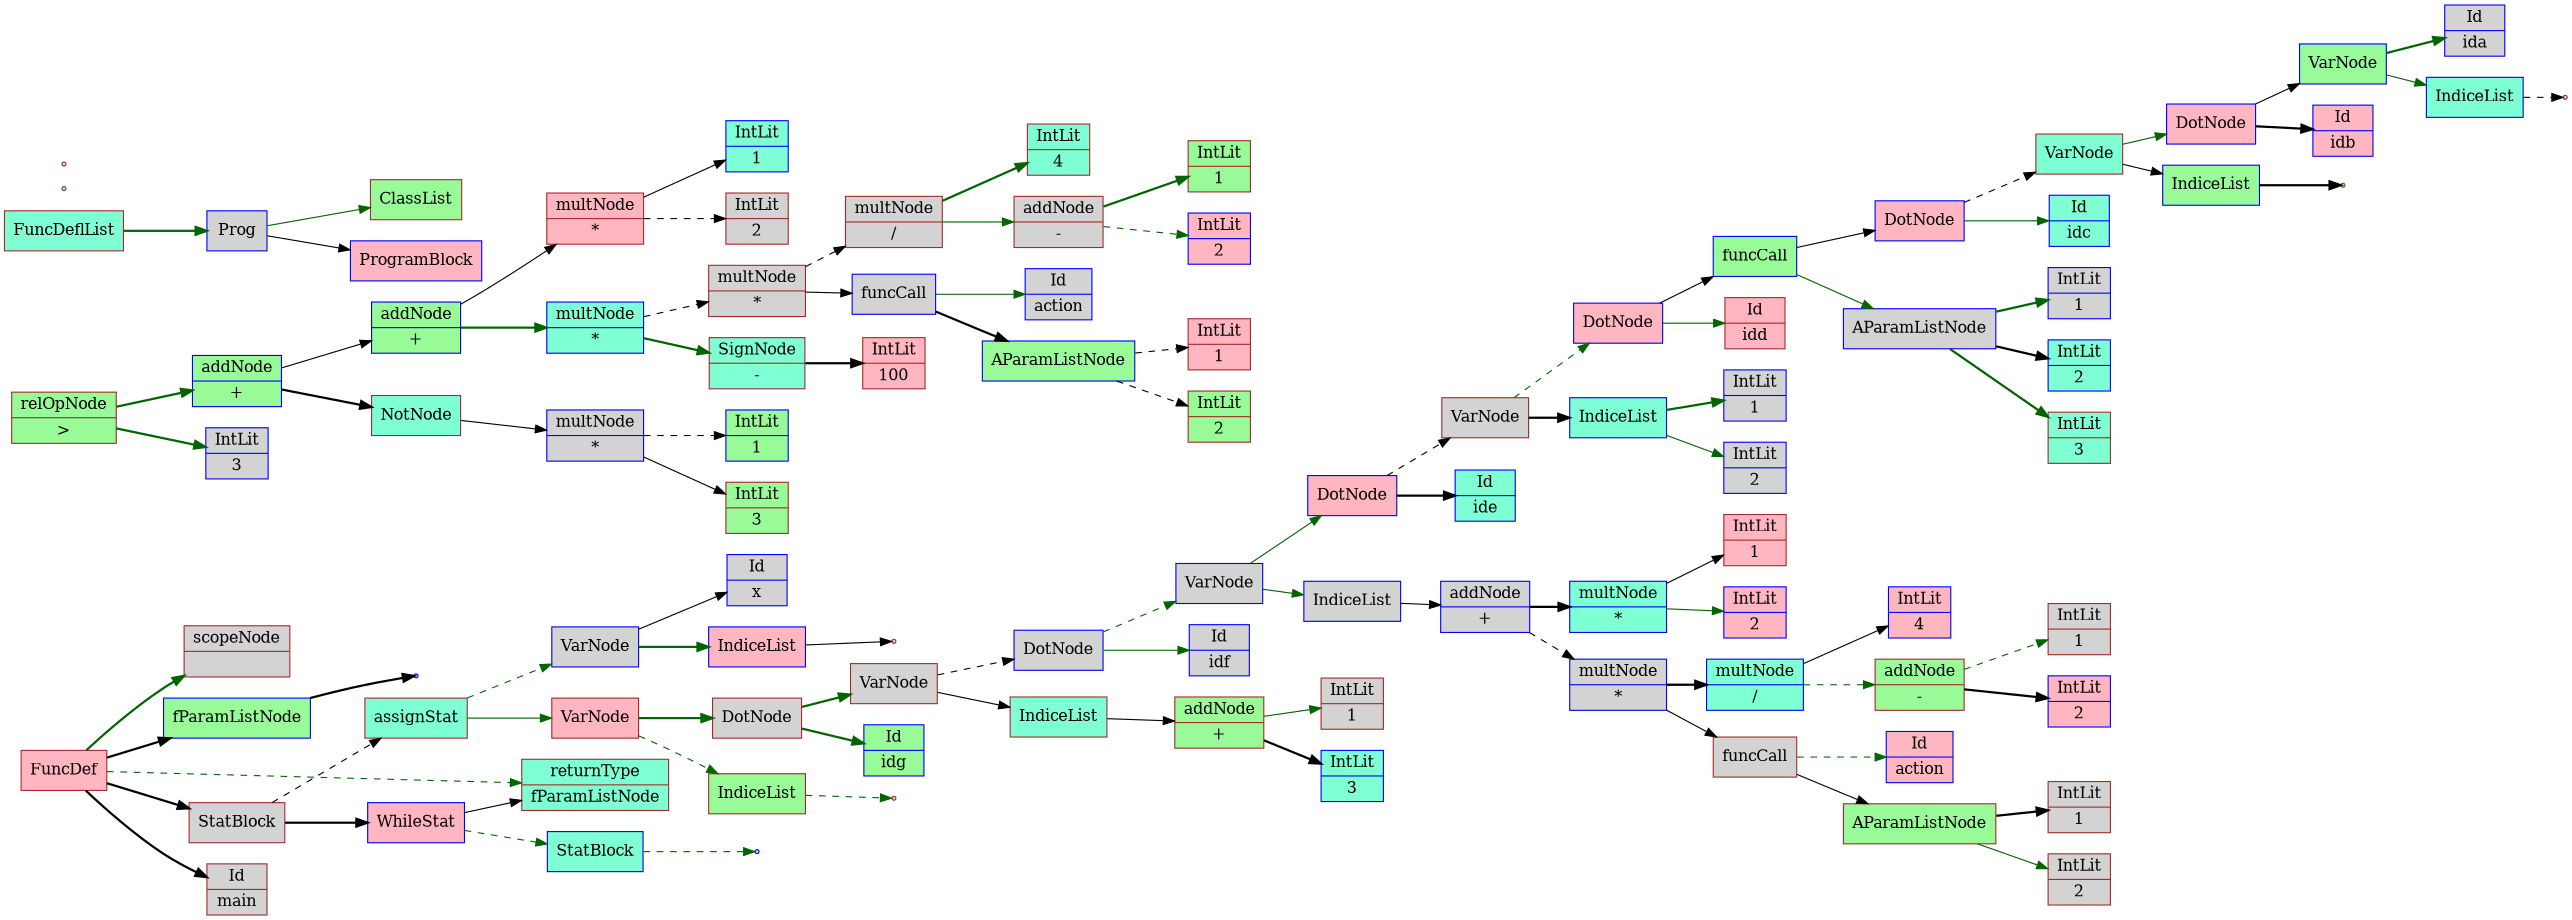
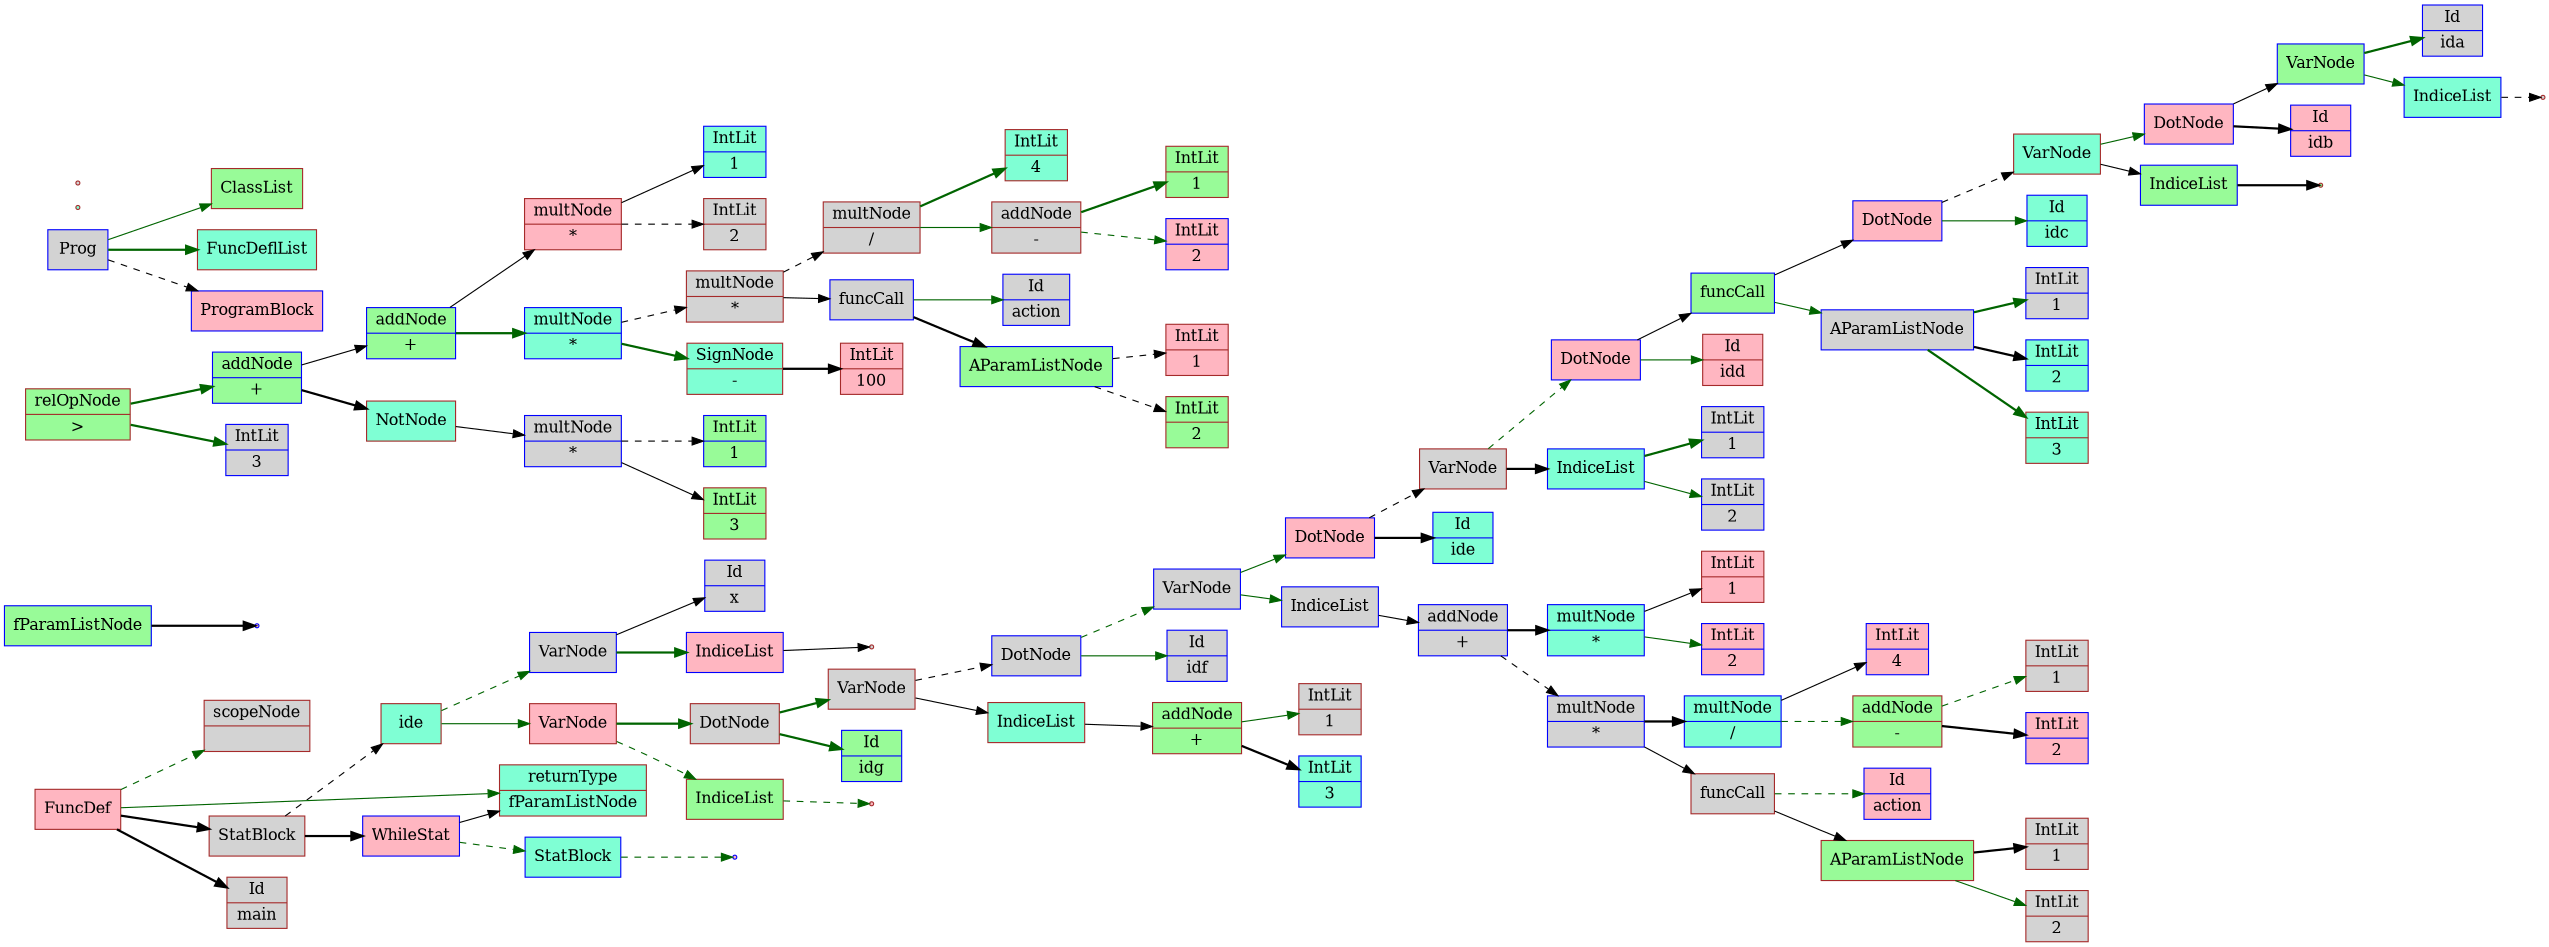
edge "FuncDeflList" -> "Prog": reversed
edge "Prog" -> "ProgramBlock": style solid -> dashed
edge "FuncDef" -> "scopeNode": style bold -> dashed
node "assignStat": label "assignStat" -> "ide"
edge "FuncDef" -> "fParamListNode": removed
edge "FuncDef" -> "returnType": style dashed -> solid
